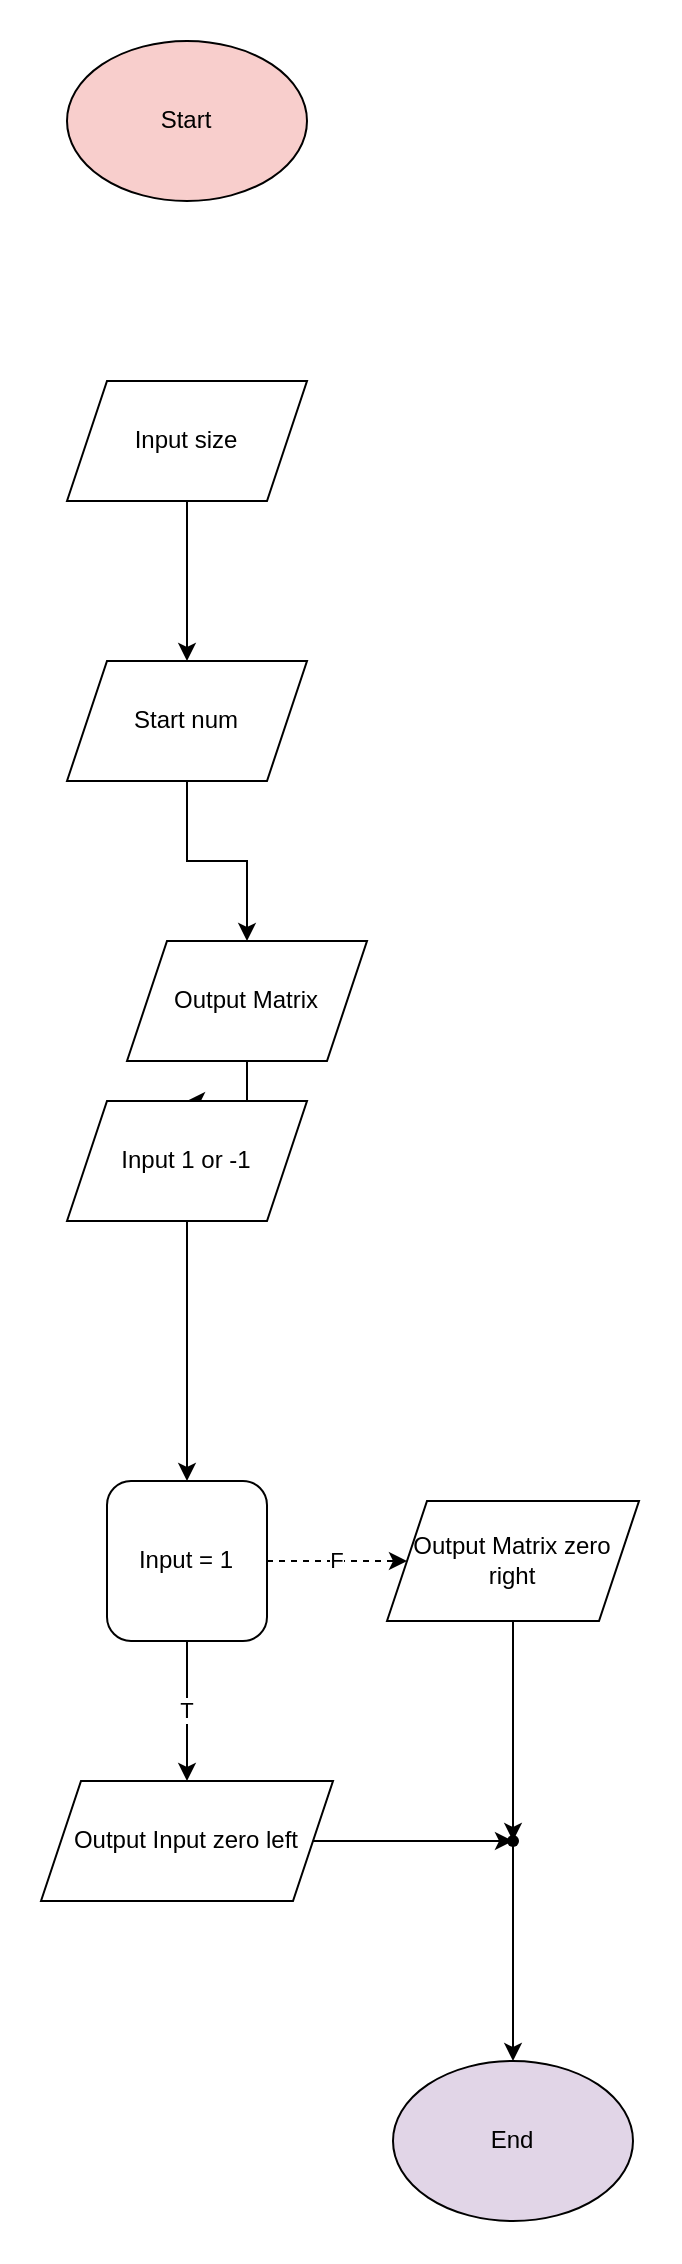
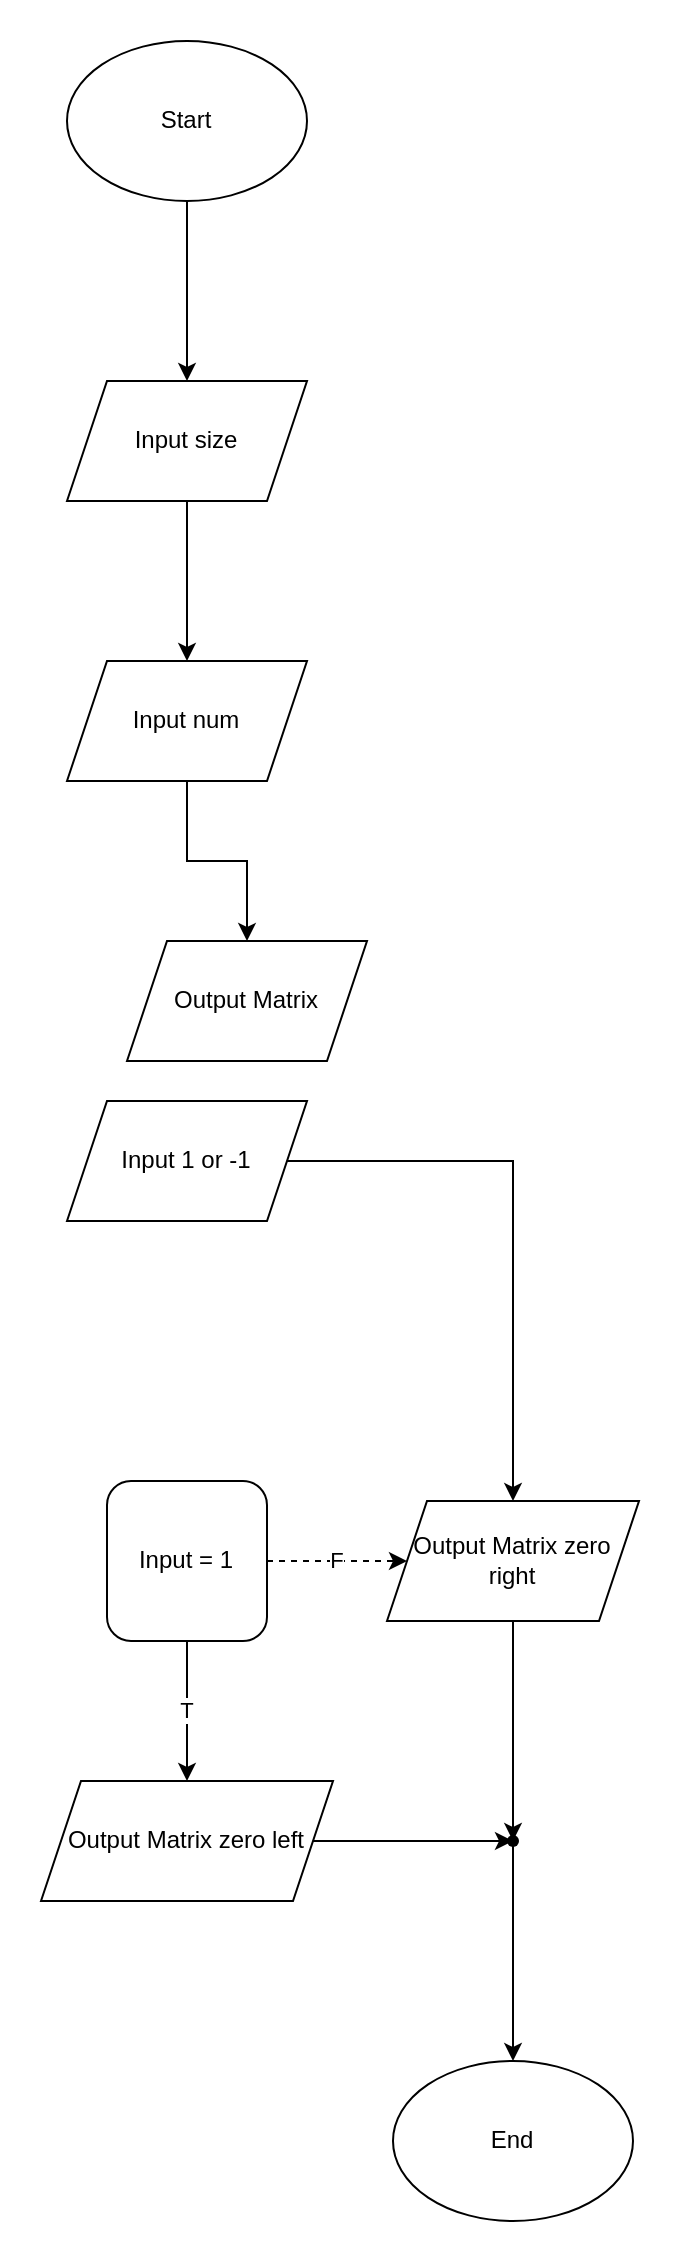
node "Start": fillcolor #f8cecc -> #ffffff
edge "Start" -> "Input size": added
node "Start num": label "Start num" -> "Input num"
edge "Output Matrix" -> "Input 1 or -1": removed
edge "Input 1 or -1" -> "Input = 1": now "Input 1 or -1" -> "Output Matrix zero right"
node "Output Input zero left": label "Output Input zero left" -> "Output Matrix zero left"
node "End": fillcolor #e1d5e7 -> #ffffff
